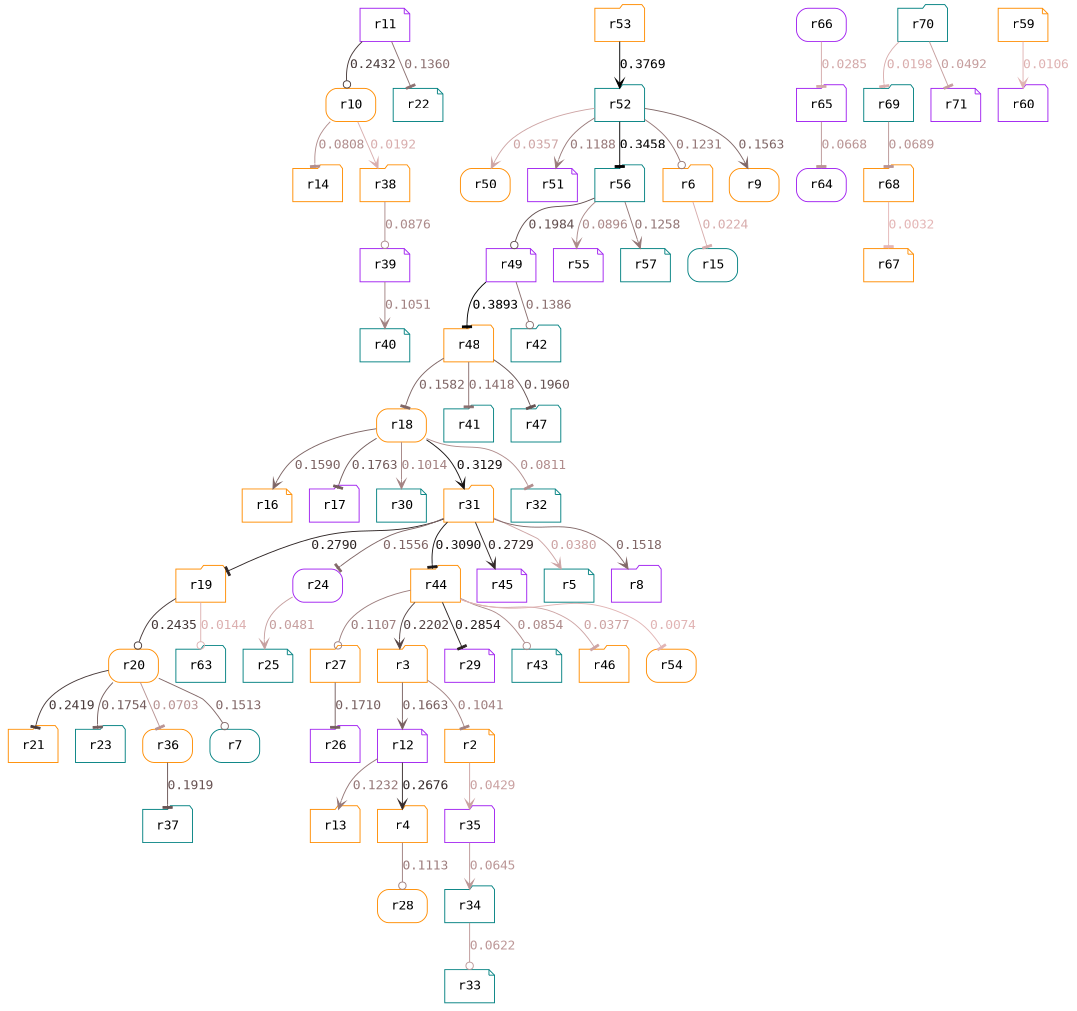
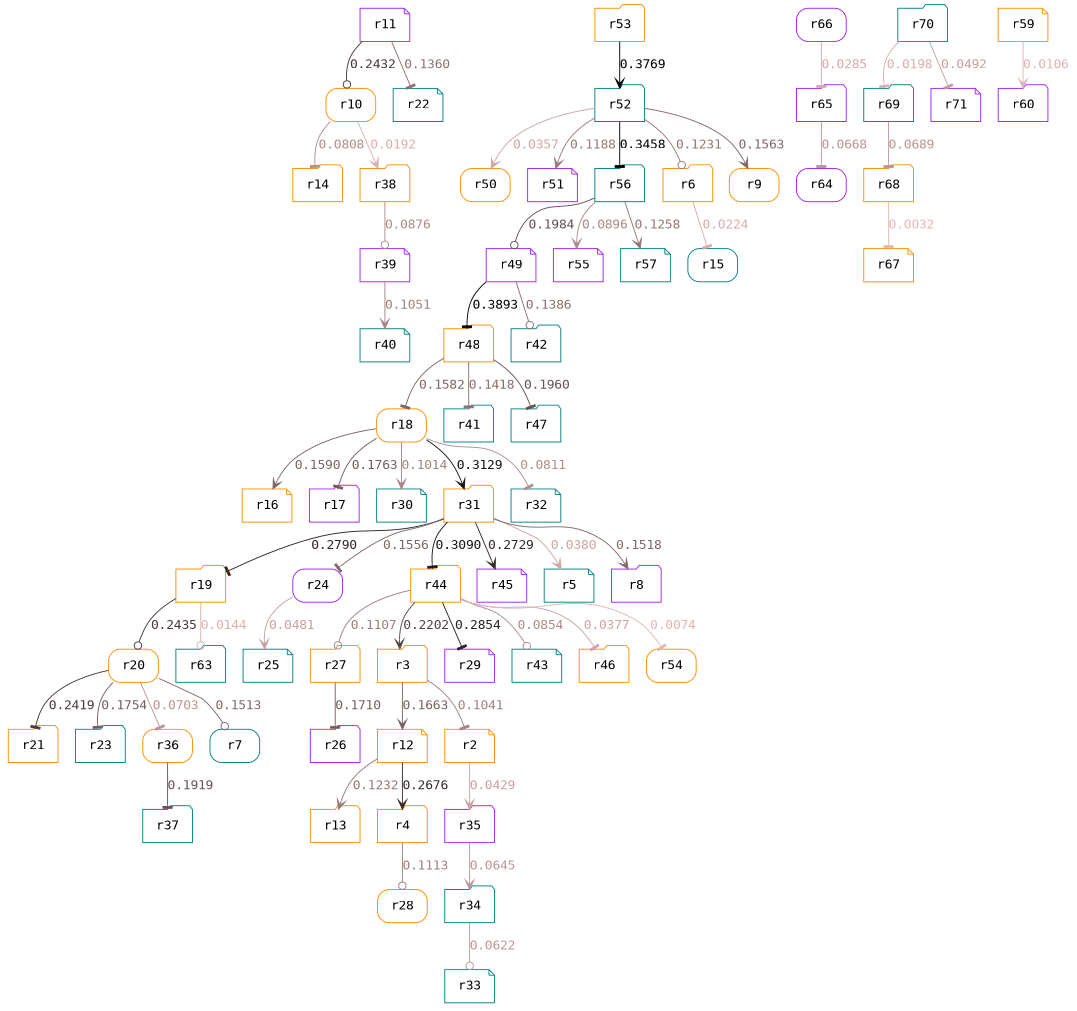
node "r12": color purple -> darkorange
